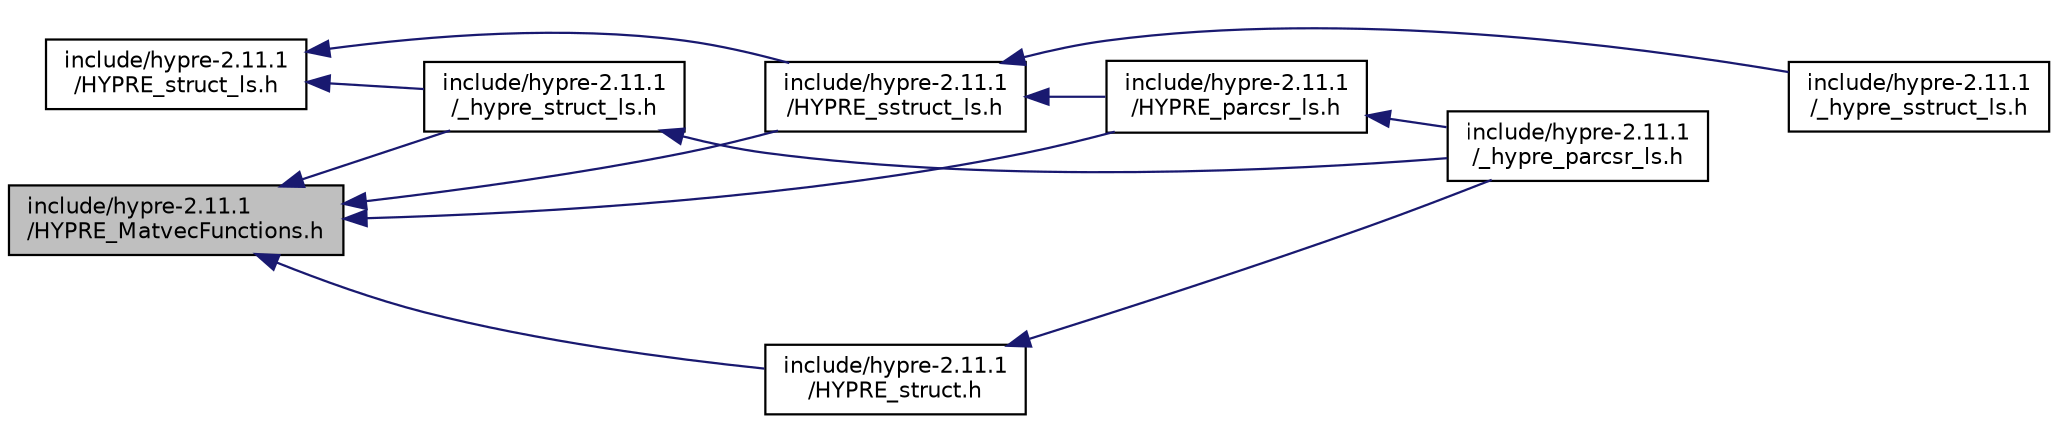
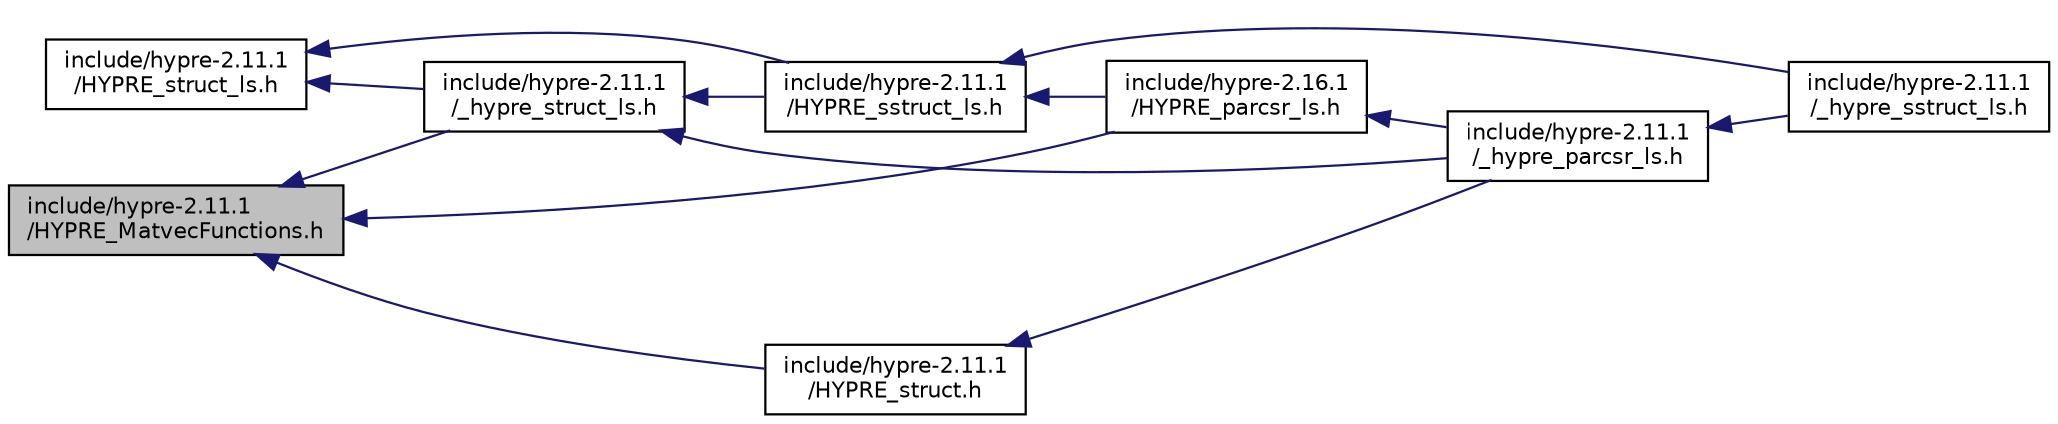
node "include/hypre-2.11.1 /HYPRE_parcsr_ls.h": label "include/hypre-2.11.1 /HYPRE_parcsr_ls.h" -> "include/hypre-2.16.1 /HYPRE_parcsr_ls.h"
edge "include/hypre-2.11.1 /_hypre_sstruct_ls.h" -> "include/hypre-2.11.1 /_hypre_parcsr_ls.h": added
edge "include/hypre-2.11.1 /HYPRE_sstruct_ls.h" -> "include/hypre-2.11.1 /HYPRE_MatvecFunctions.h": now "include/hypre-2.11.1 /HYPRE_sstruct_ls.h" -> "include/hypre-2.11.1 /_hypre_struct_ls.h"
